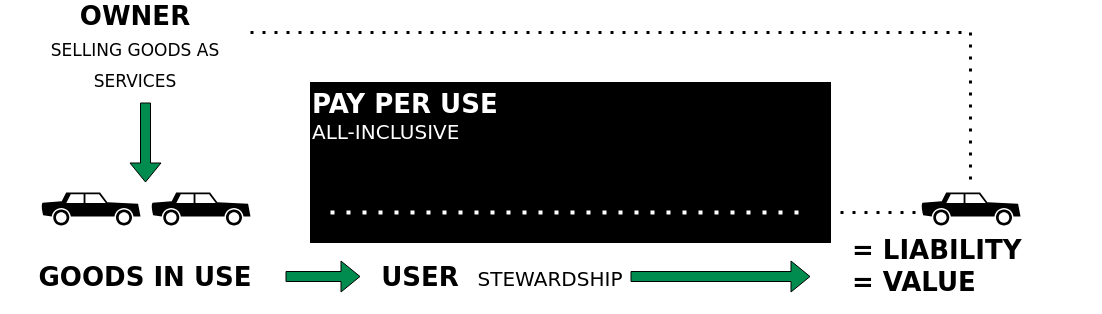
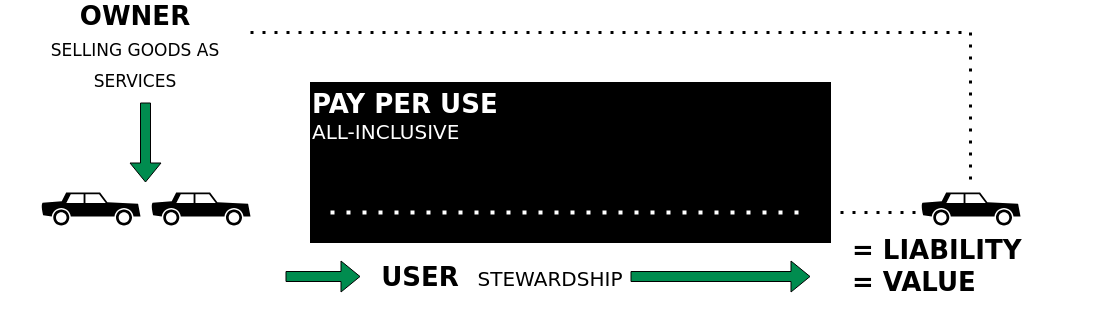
node "GOODS IN USE": removed
